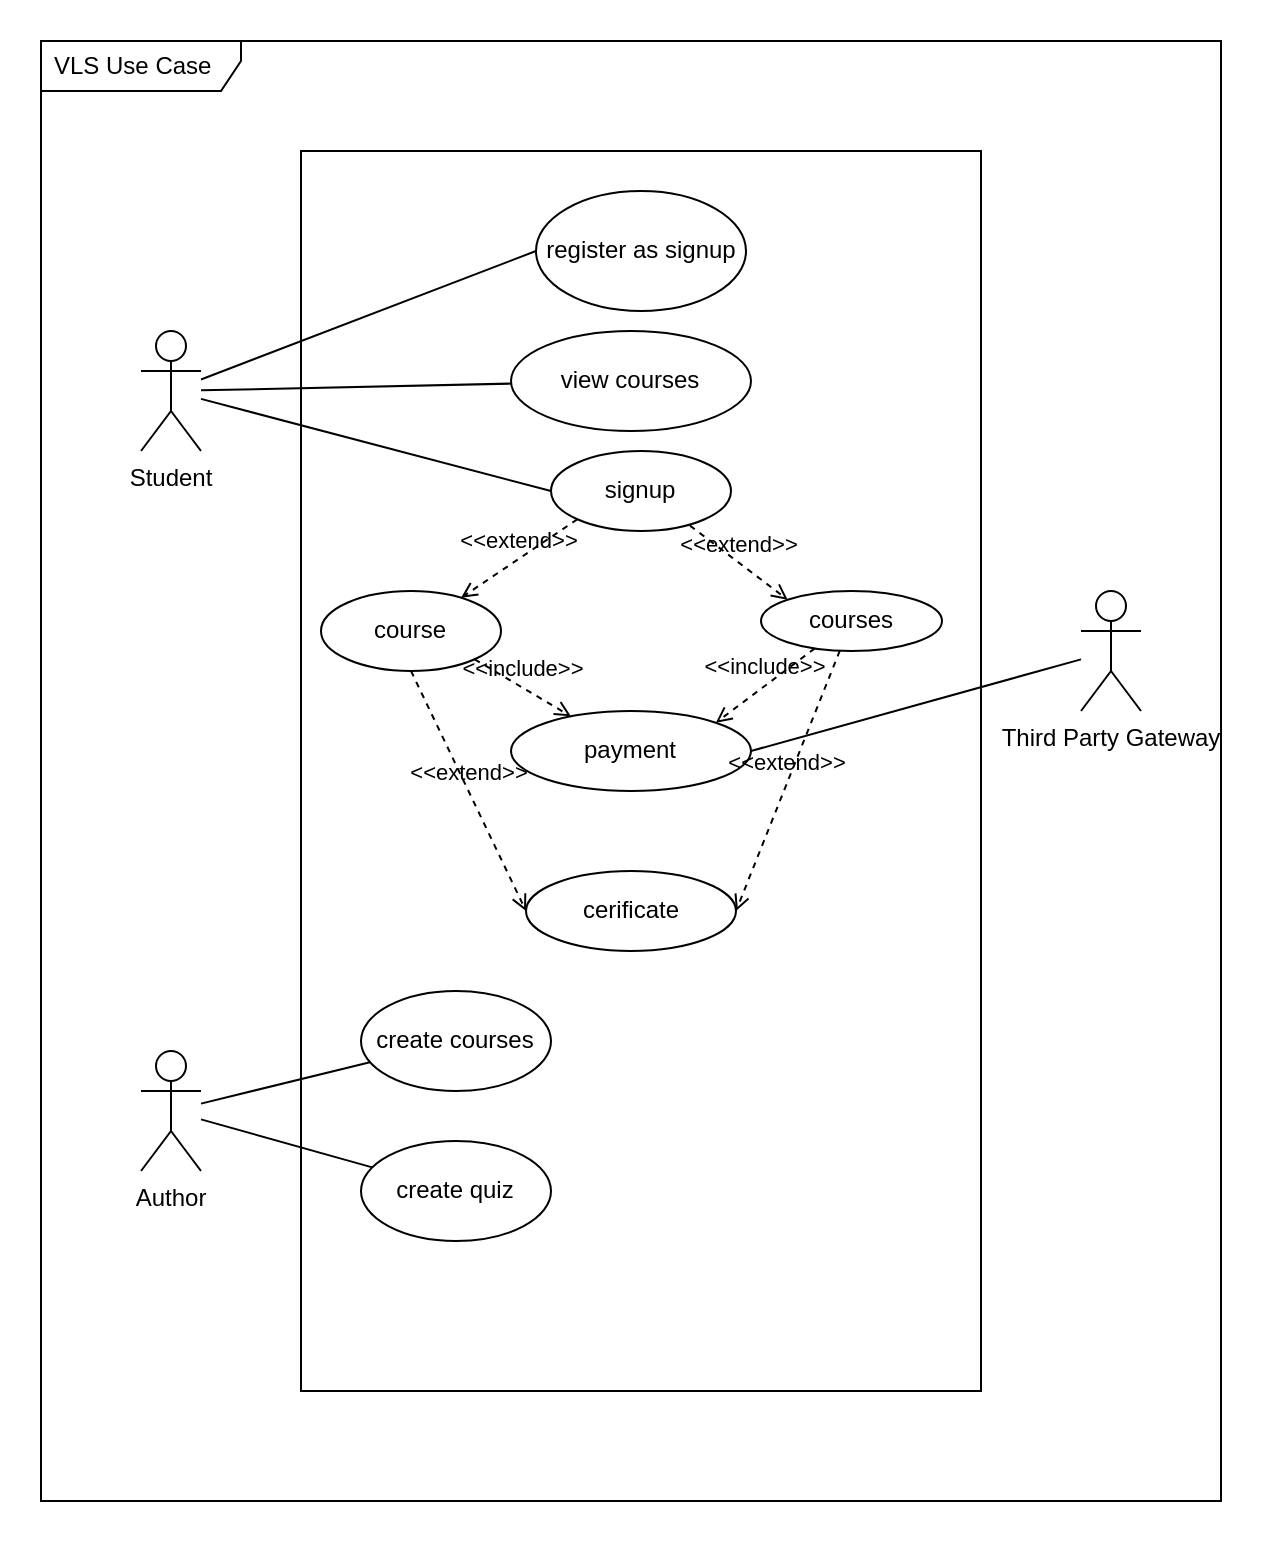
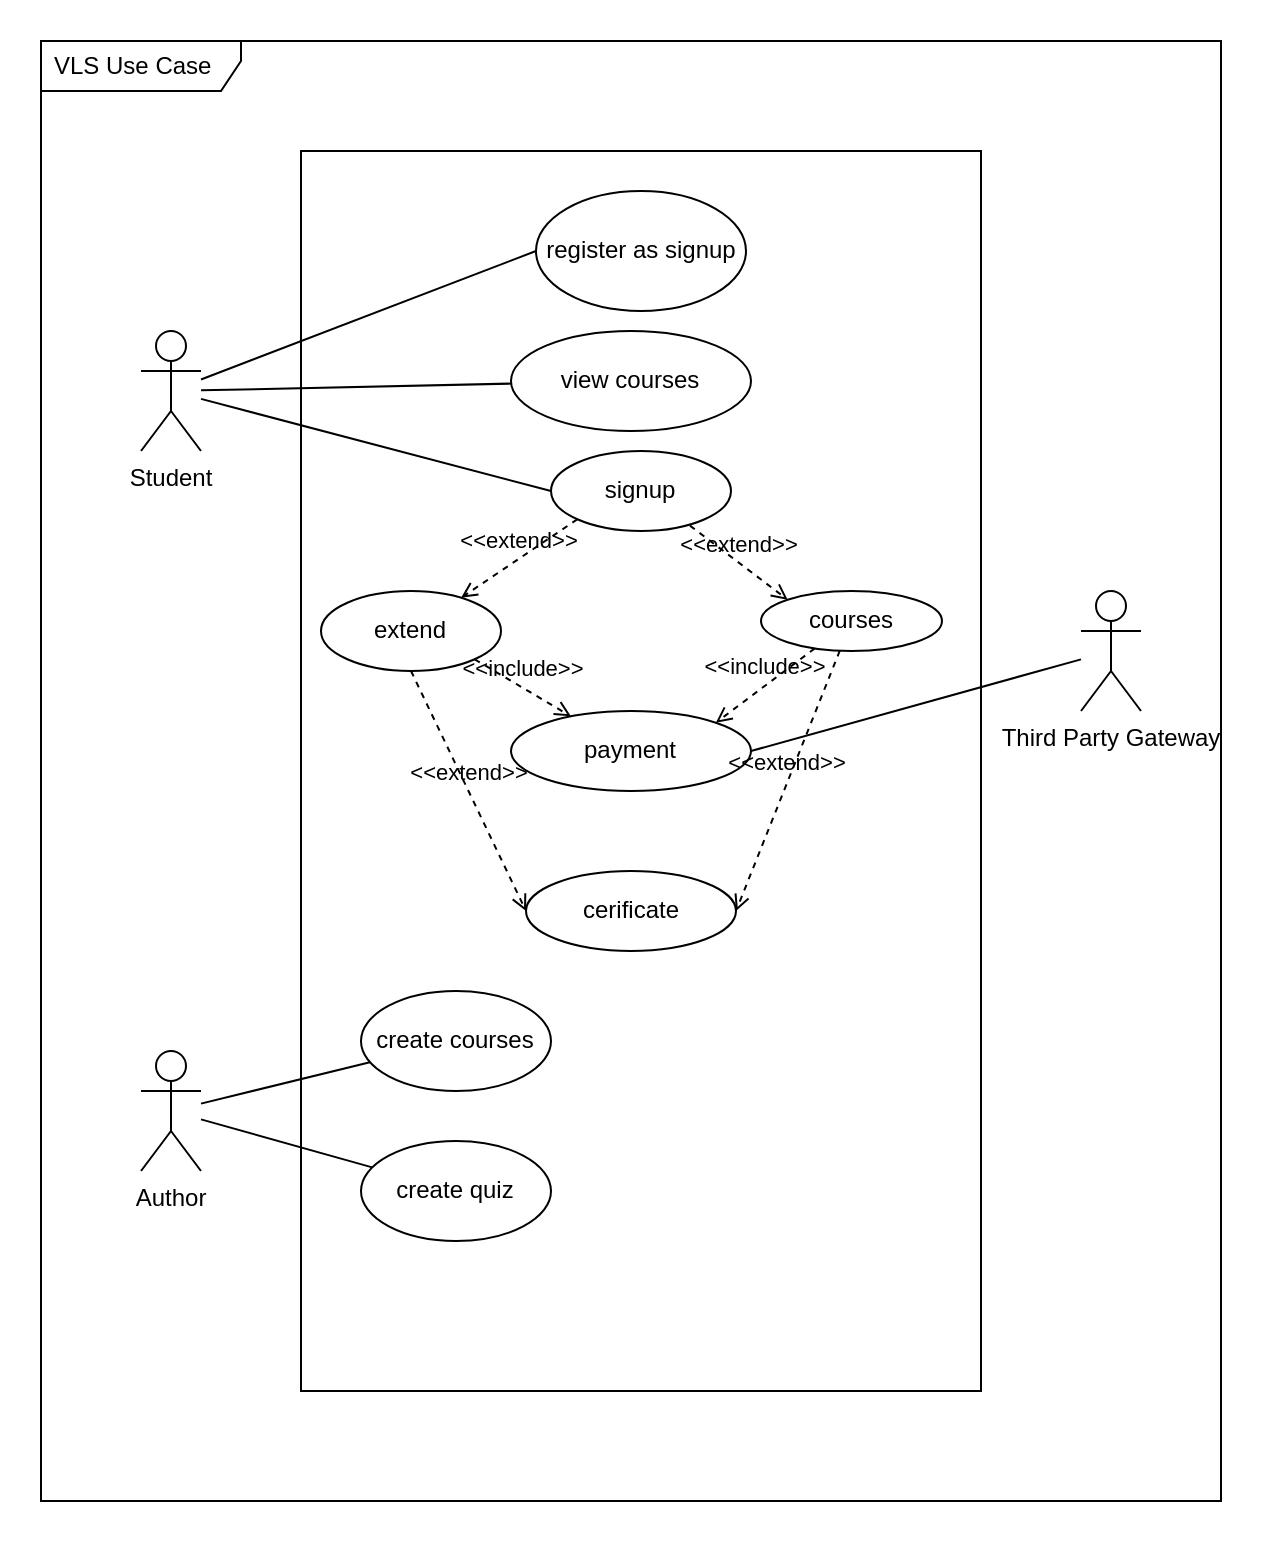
node "course": label "course" -> "extend"
